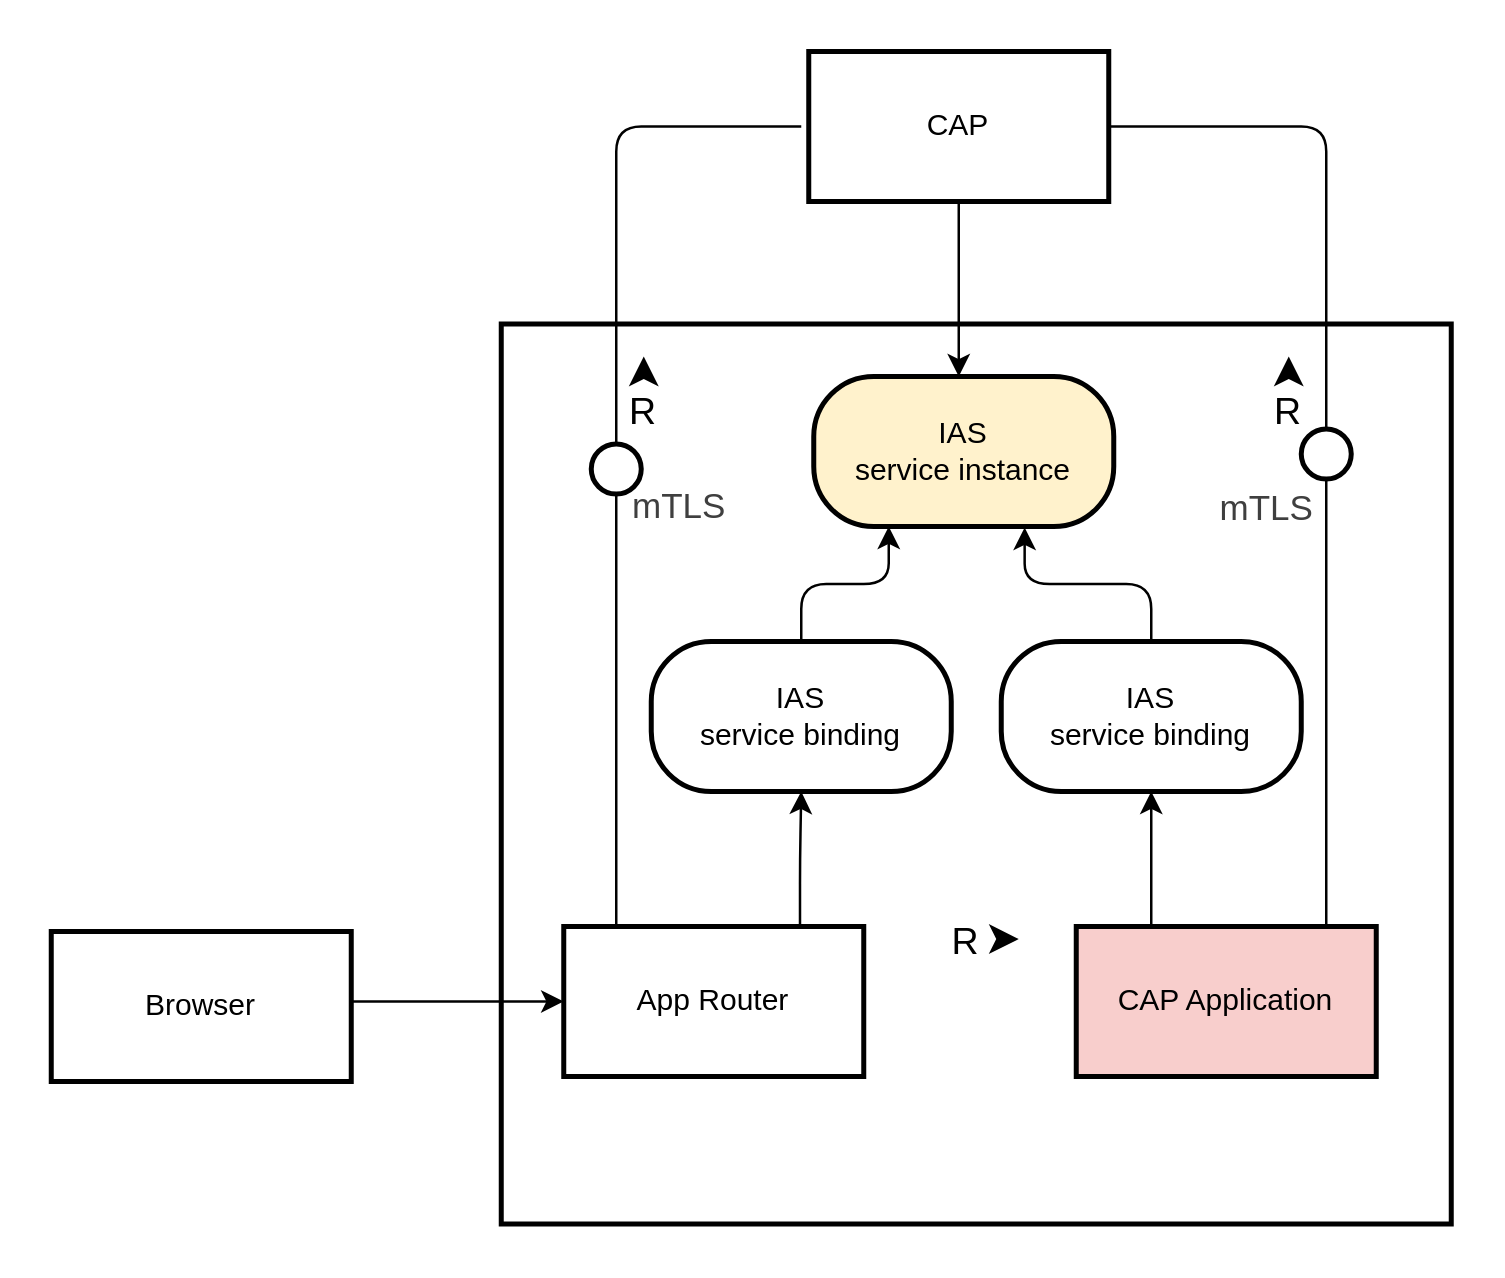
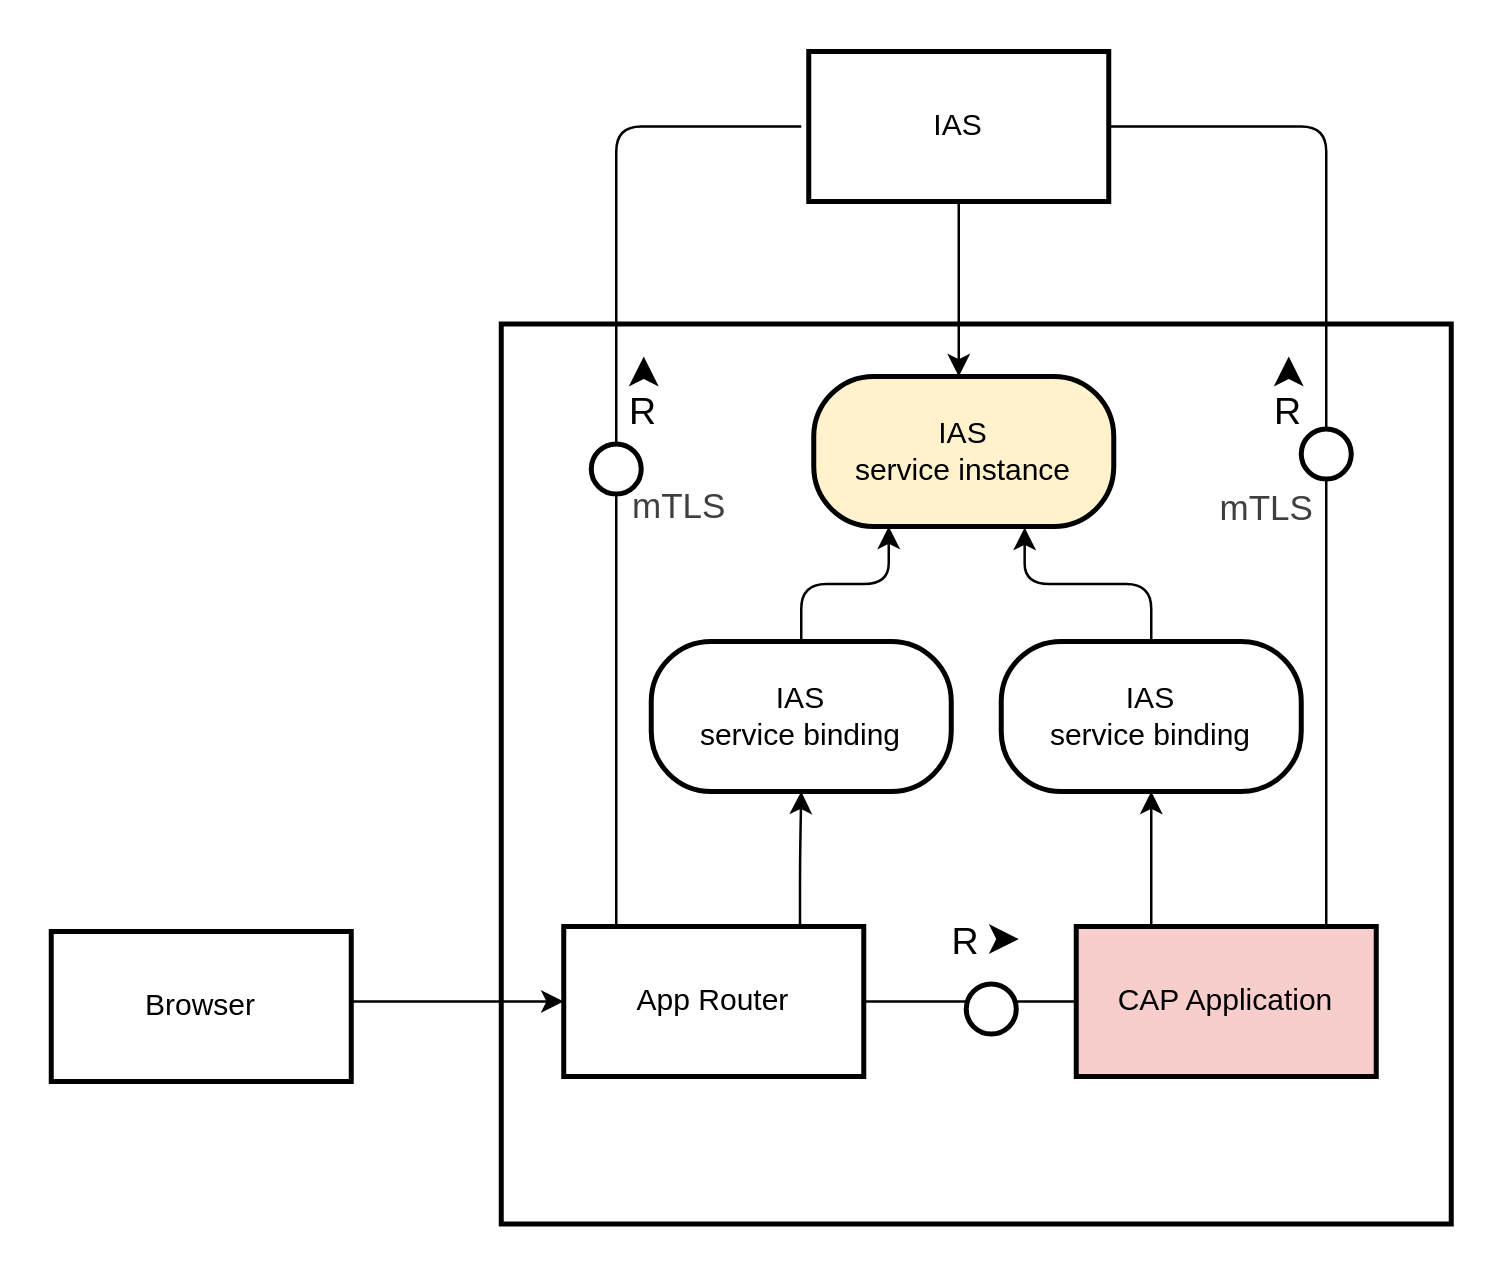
node "CAP": label "CAP" -> "IAS"
edge "App Router" -- "CAP Application": added
